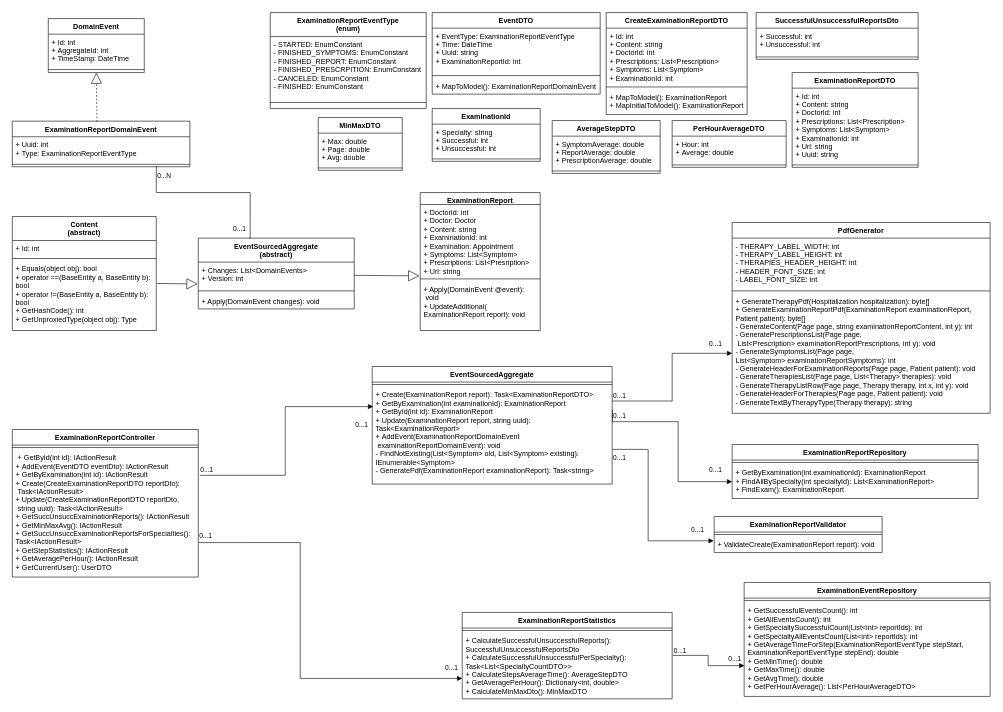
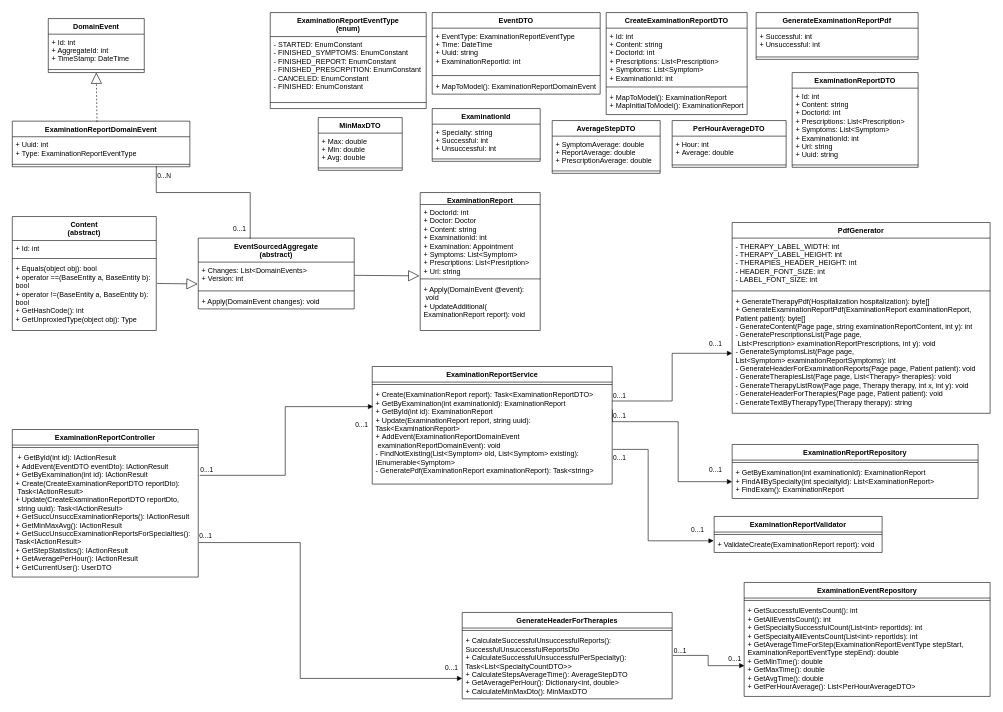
node "SuccessfulUnsuccessfulReportsDto": label "SuccessfulUnsuccessfulReportsDto" -> "GenerateExaminationReportPdf"
node "+ Max: double + Page: double + Avg: double": label "+ Max: double + Page: double + Avg: double" -> "+ Max: double + Min: double + Avg: double"
node "EventSourcedAggregate": label "EventSourcedAggregate" -> "ExaminationReportService"
node "ExaminationReportStatistics": label "ExaminationReportStatistics" -> "GenerateHeaderForTherapies"
